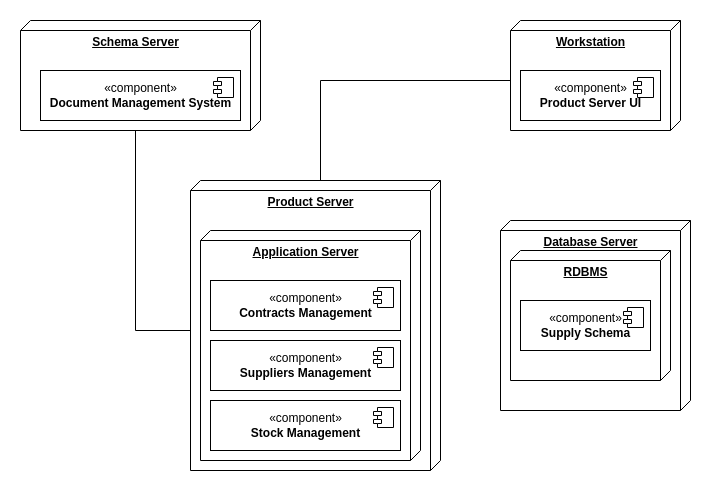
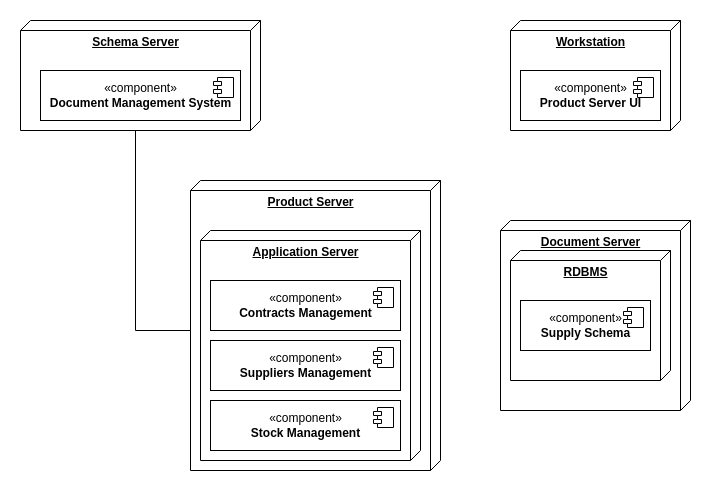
edge "Workstation" -- "Product Server": removed
node "Database Server": label "Database Server" -> "Document Server"
